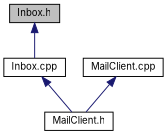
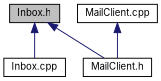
edge "MailClient.h" -> "Inbox.cpp": now "MailClient.h" -> "Inbox.h"
